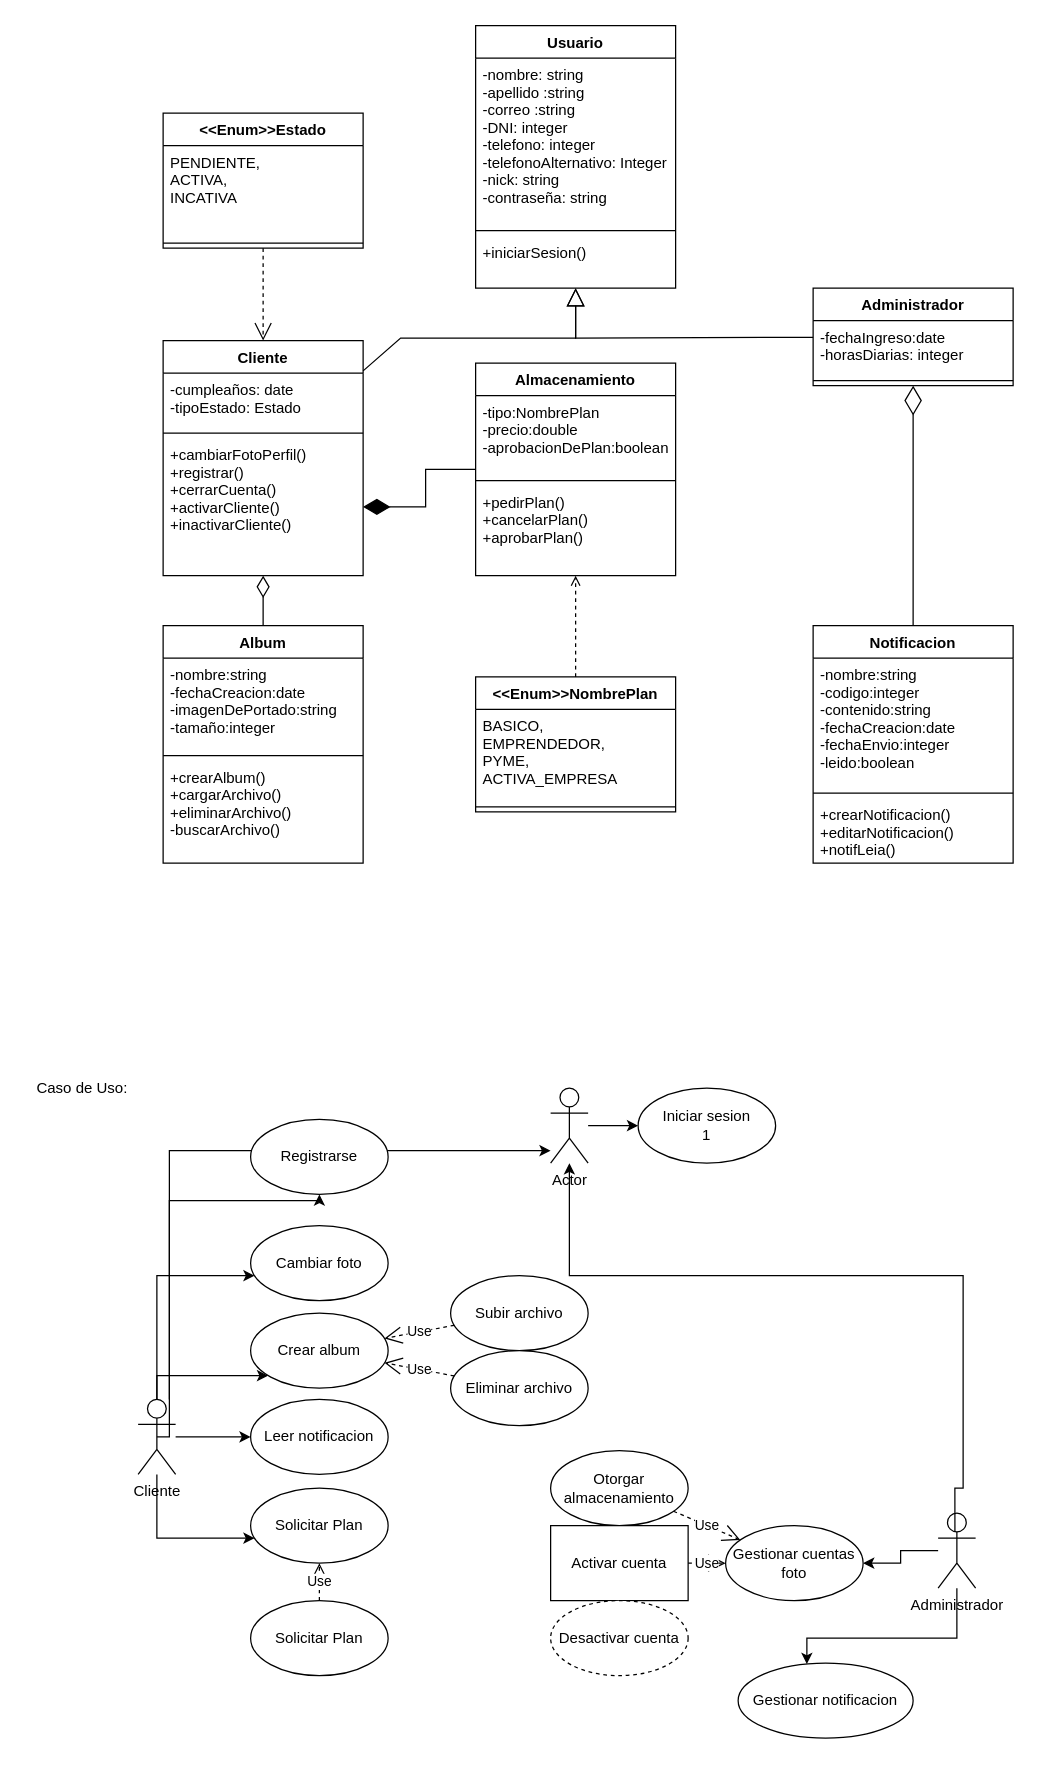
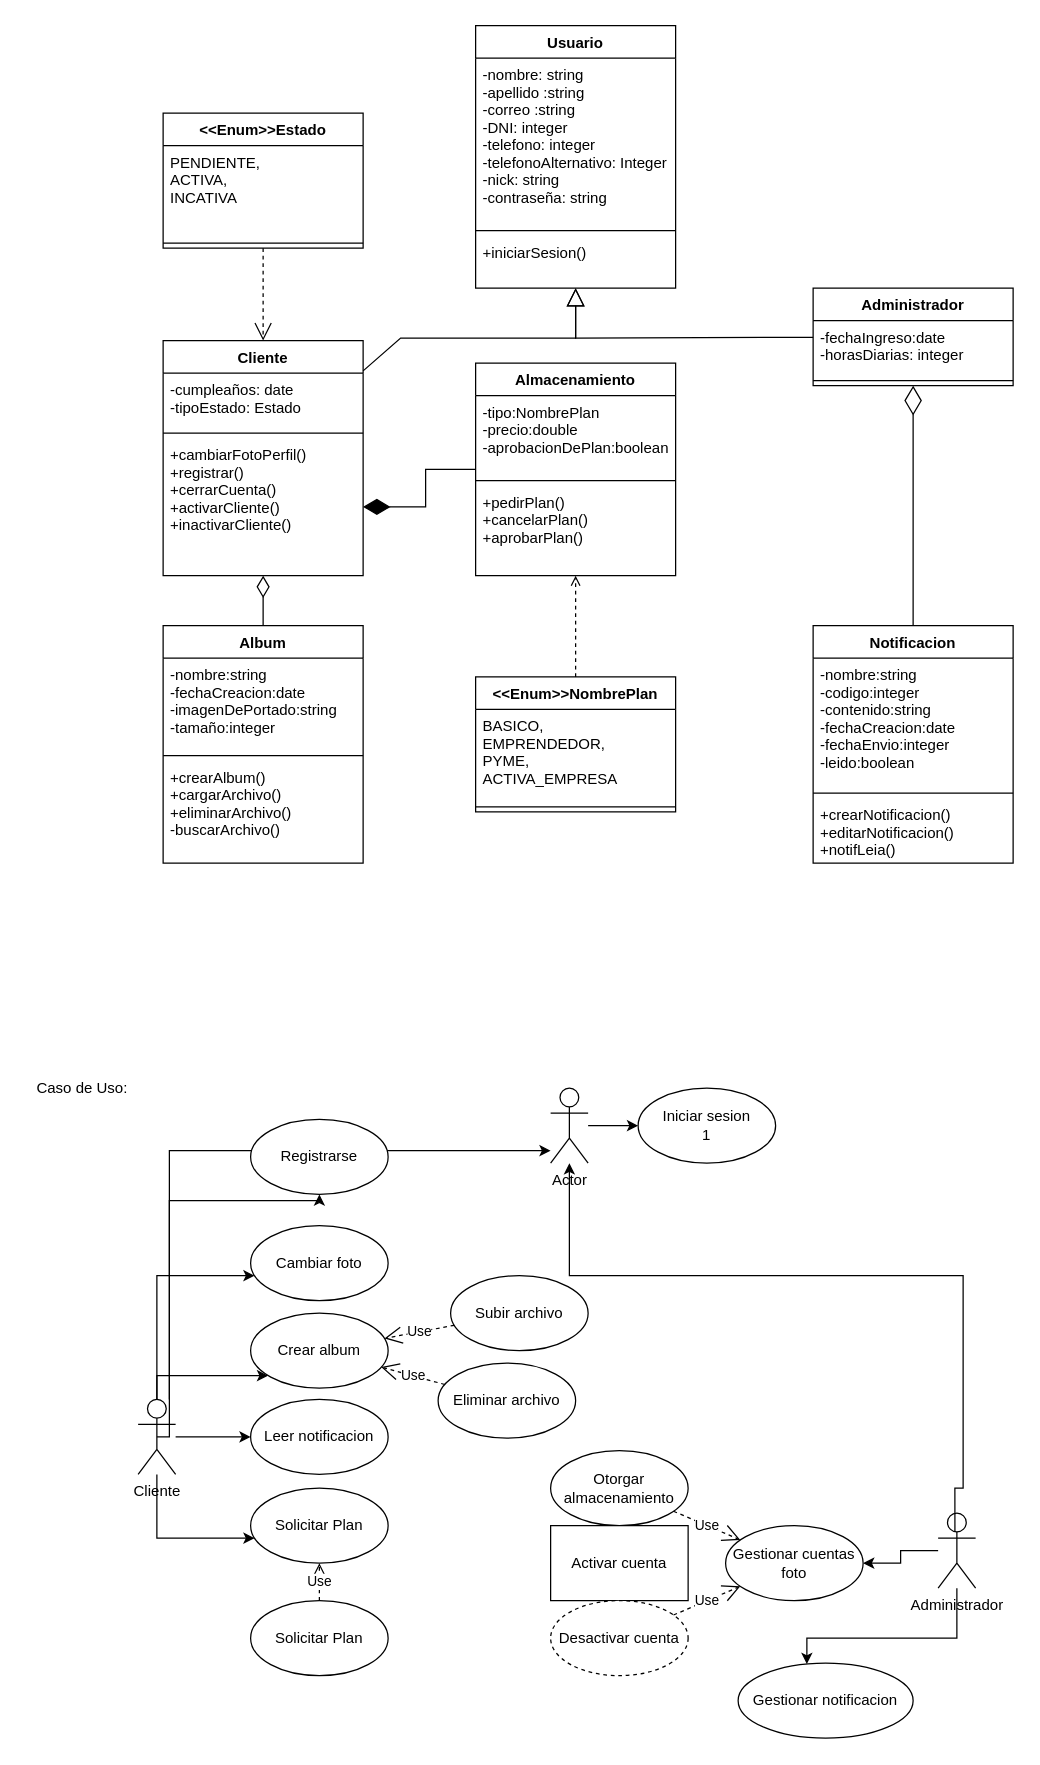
node "Eliminar archivo": moved (519, 1388) -> (507, 1401)
edge "Activar cuenta" -> "Gestionar cuentas foto": removed, label "Use"
edge "Desactivar cuenta" -> "Gestionar cuentas foto": added, label "Use"
